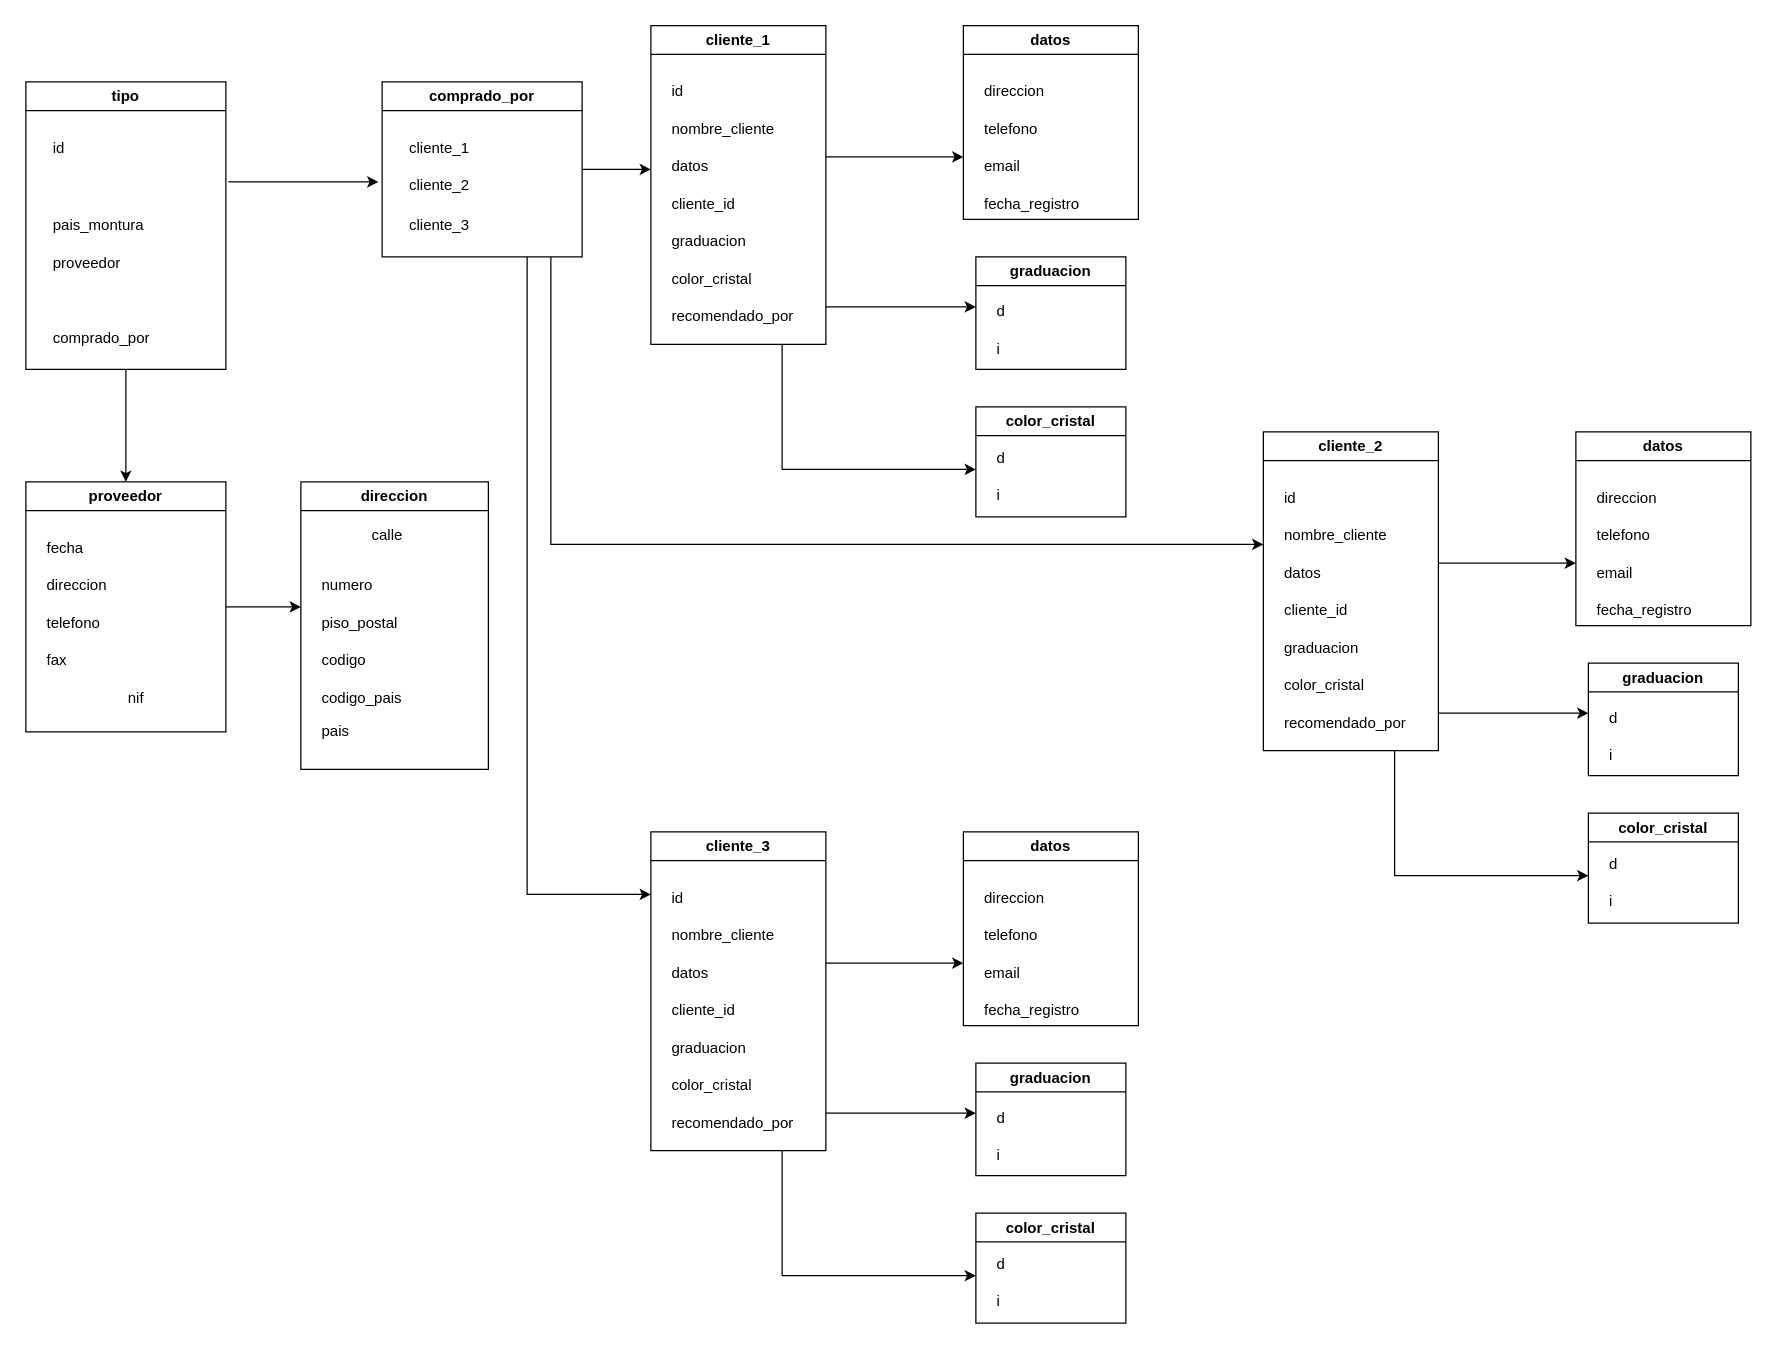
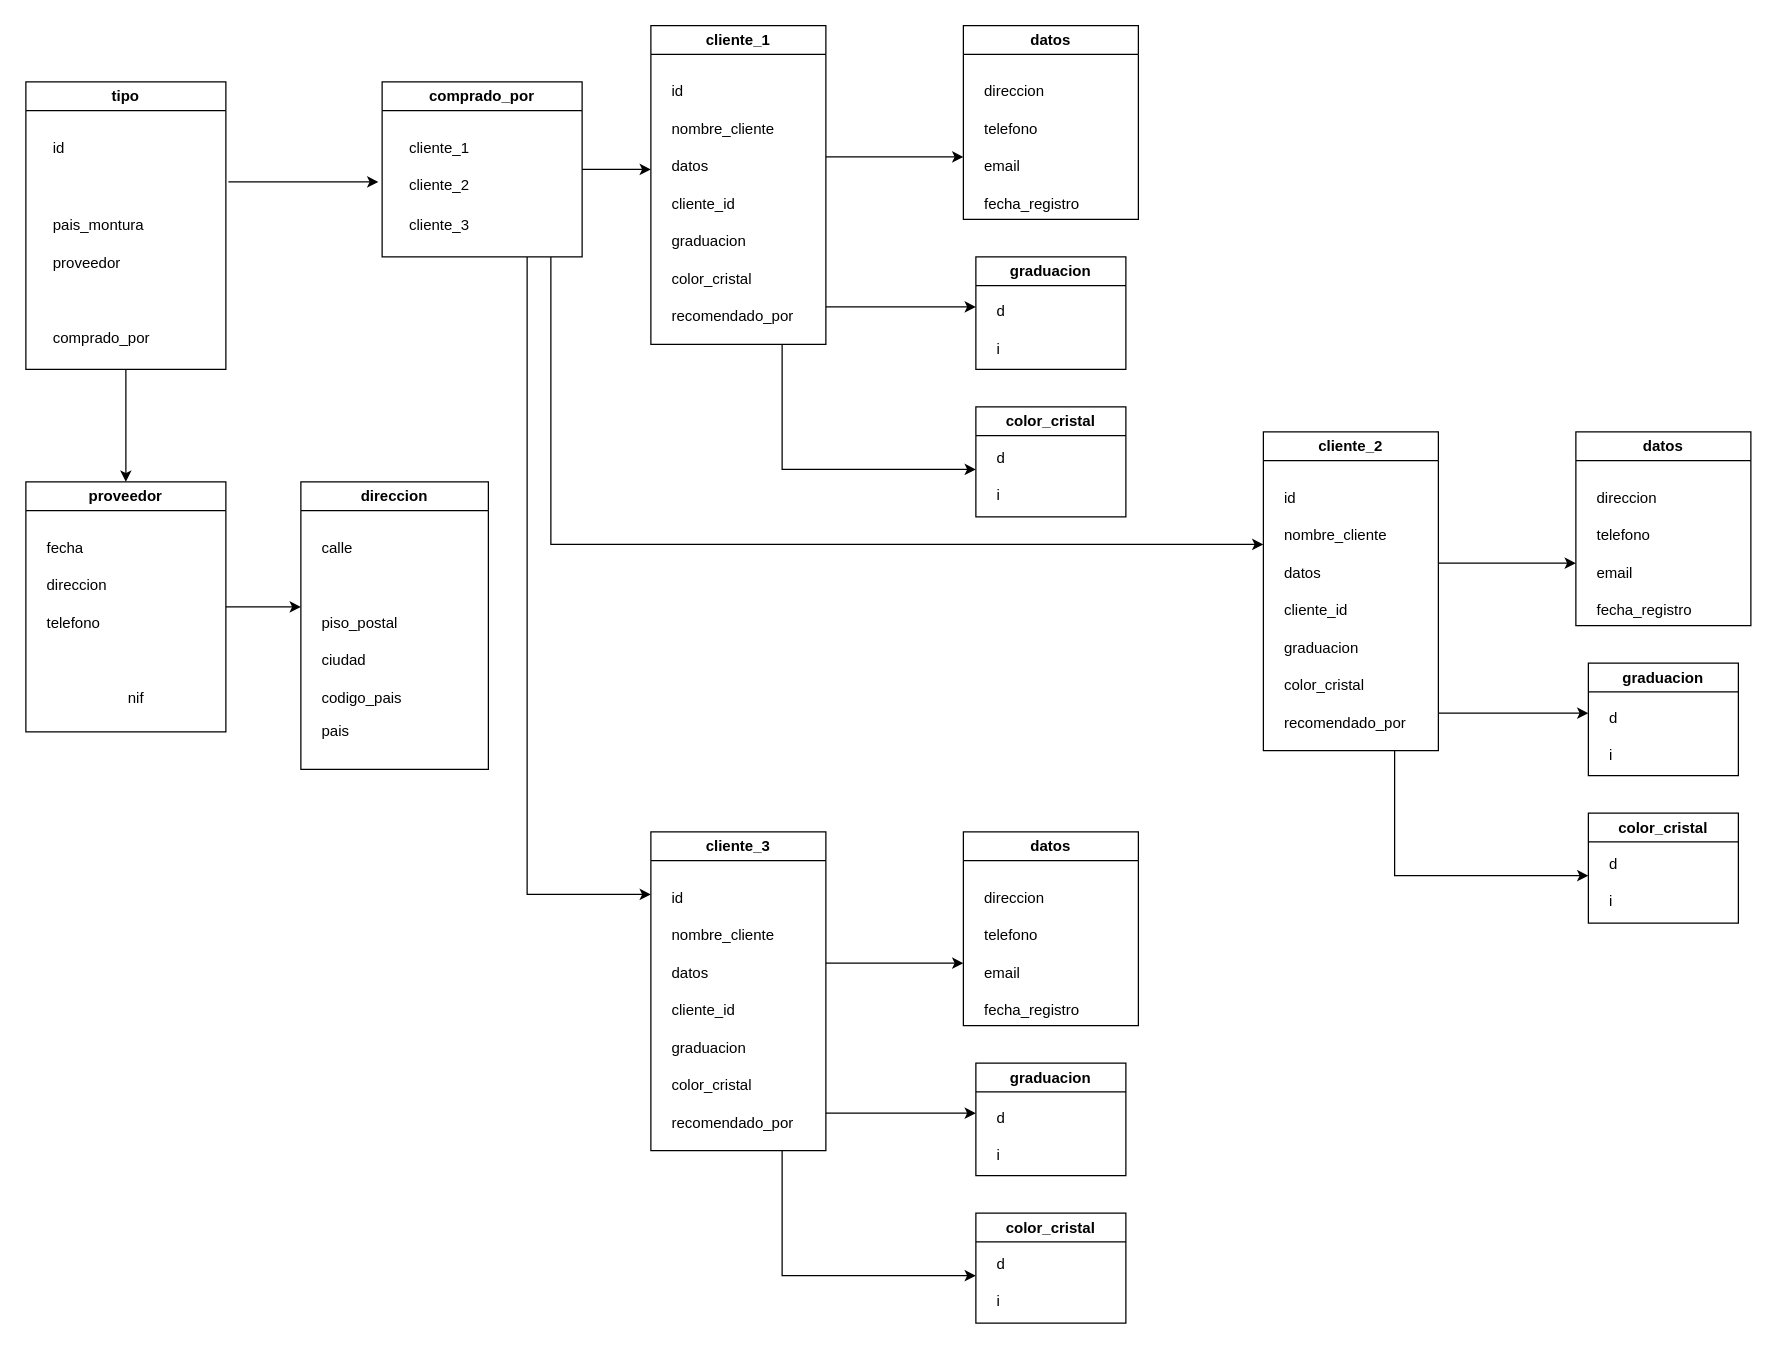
node "calle": moved (401, 536) -> (351, 548)
node "numero": removed
node "fax": removed
node "codigo": label "codigo" -> "ciudad"
